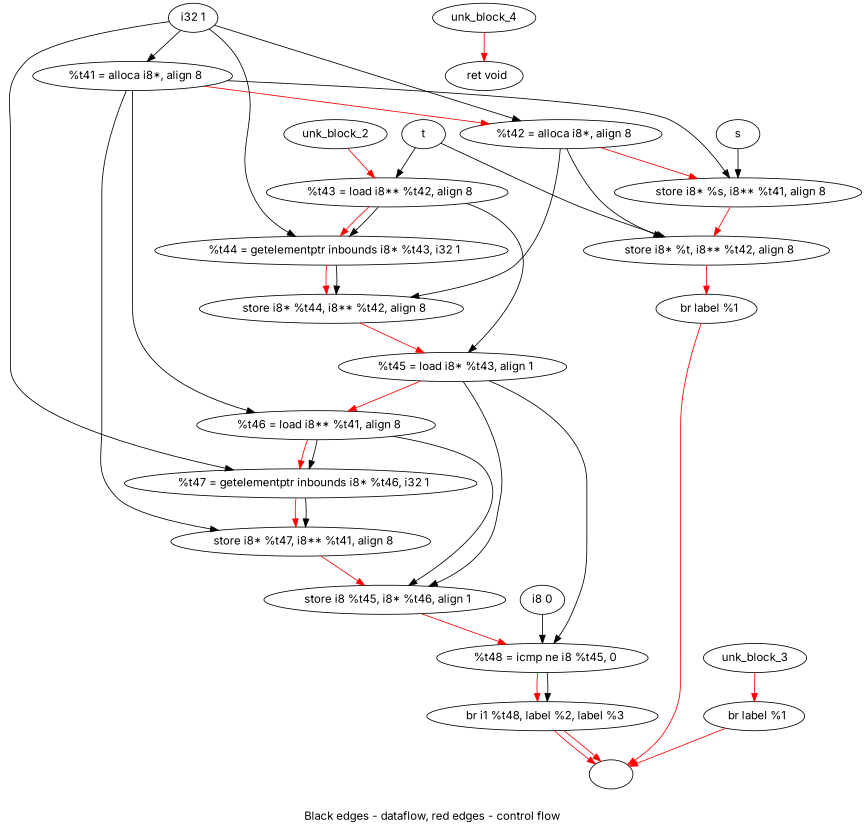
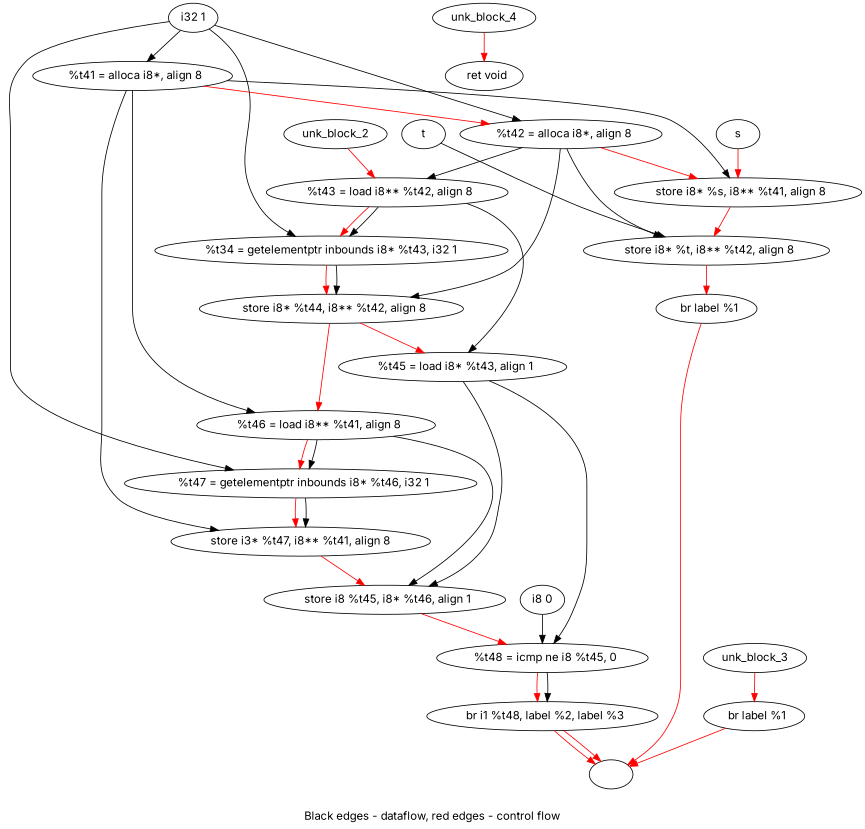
edge "t" -> "%t43 = load i8** %t42, align 8": now "%t42 = alloca i8*, align 8" -> "%t43 = load i8** %t42, align 8"
edge "s" -> "store i8* %s, i8** %t41, align 8": color black -> red
node "%t44 = getelementptr inbounds i8* %t43, i32 1": label "%t44 = getelementptr inbounds i8* %t43, i32 1" -> "%t34 = getelementptr inbounds i8* %t43, i32 1"
edge "%t45 = load i8* %t43, align 1" -> "%t46 = load i8** %t41, align 8": now "store i8* %t44, i8** %t42, align 8" -> "%t46 = load i8** %t41, align 8"
node "store i8* %t47, i8** %t41, align 8": label "store i8* %t47, i8** %t41, align 8" -> "store i3* %t47, i8** %t41, align 8"
